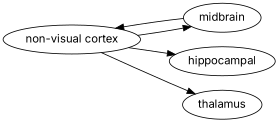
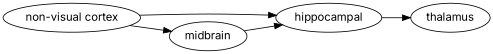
edge "midbrain" -> "non-visual cortex": now "midbrain" -> "hippocampal"
edge "non-visual cortex" -> "thalamus": now "hippocampal" -> "thalamus"
